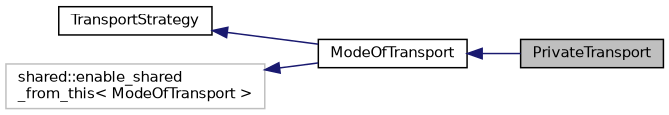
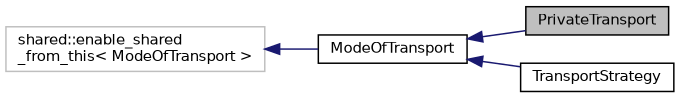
edge "ModeOfTransport" -> "TransportStrategy": reversed
